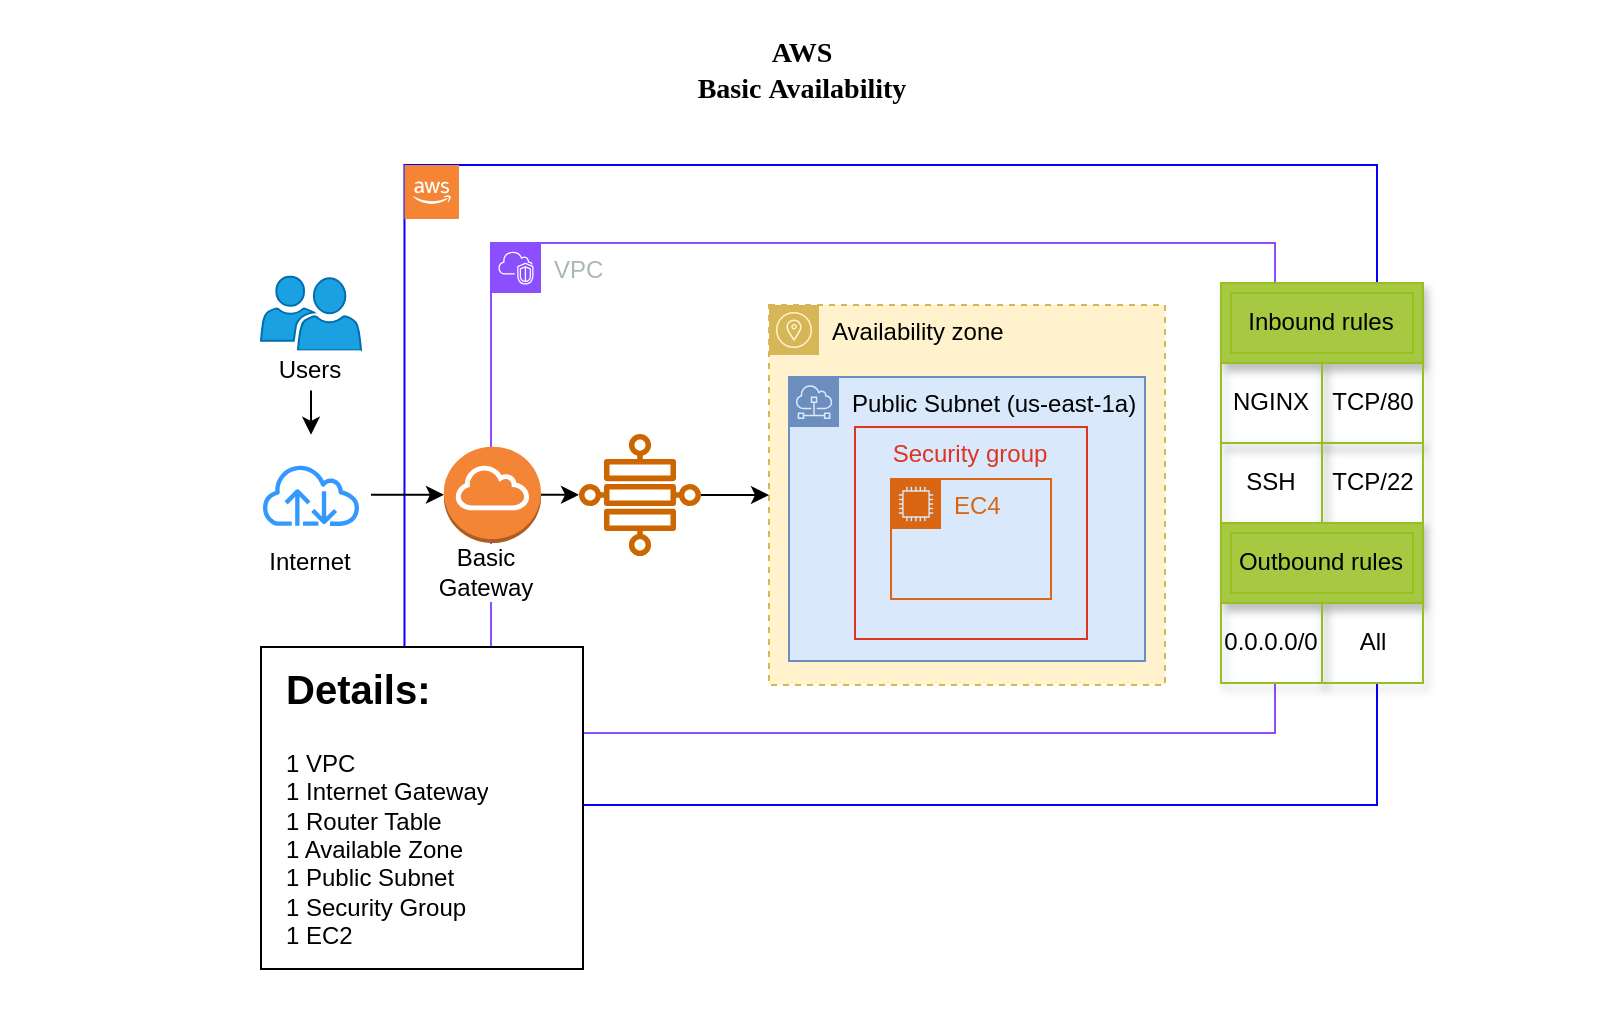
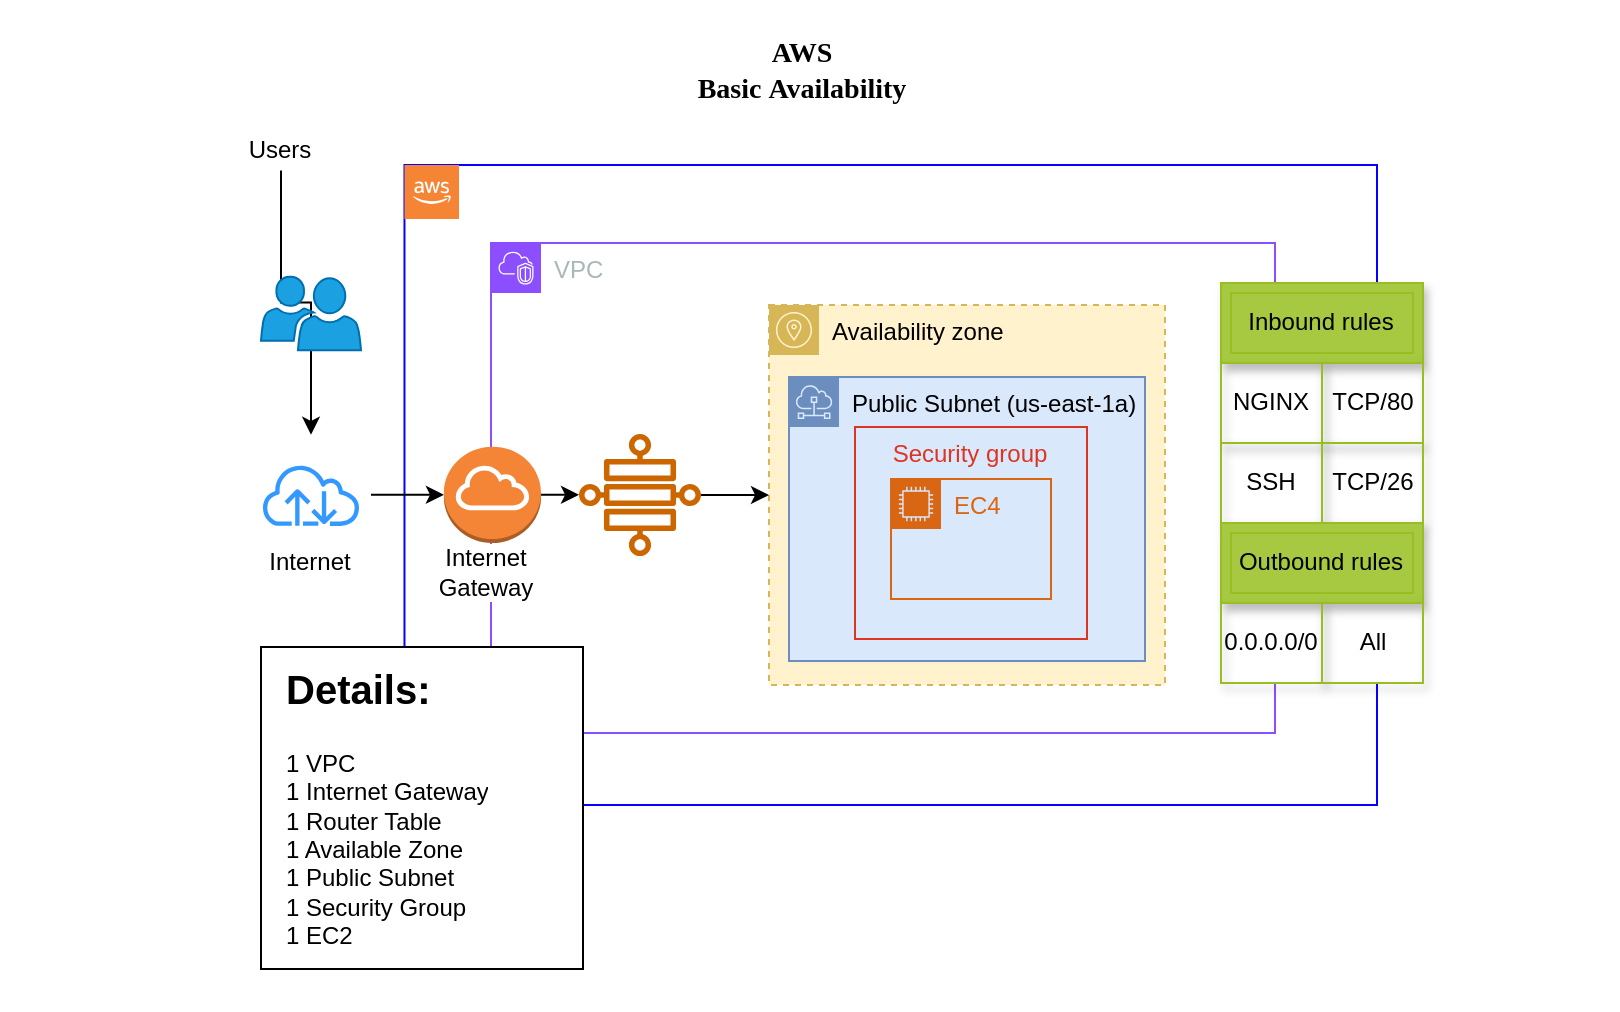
node "Users": moved (311, 370) -> (281, 150)
node "TCP/22": label "TCP/22" -> "TCP/26"
node "Basic Gateway": label "Basic Gateway" -> "Internet Gateway"
